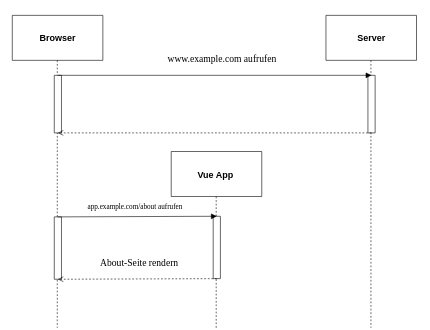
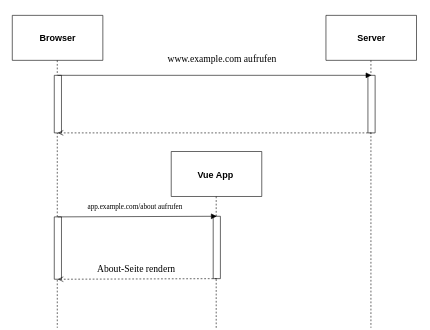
node "About-Seite rendern": moved (140, 263) -> (137, 269)
